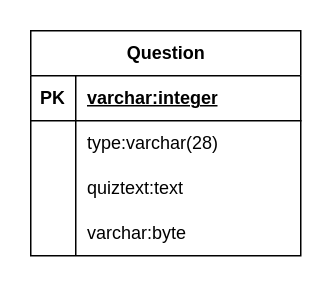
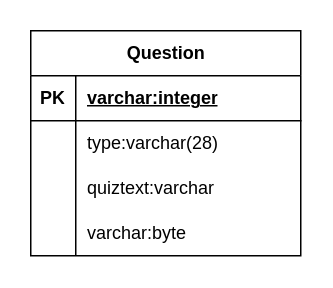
node "quiztext:text": label "quiztext:text" -> "quiztext:varchar"
